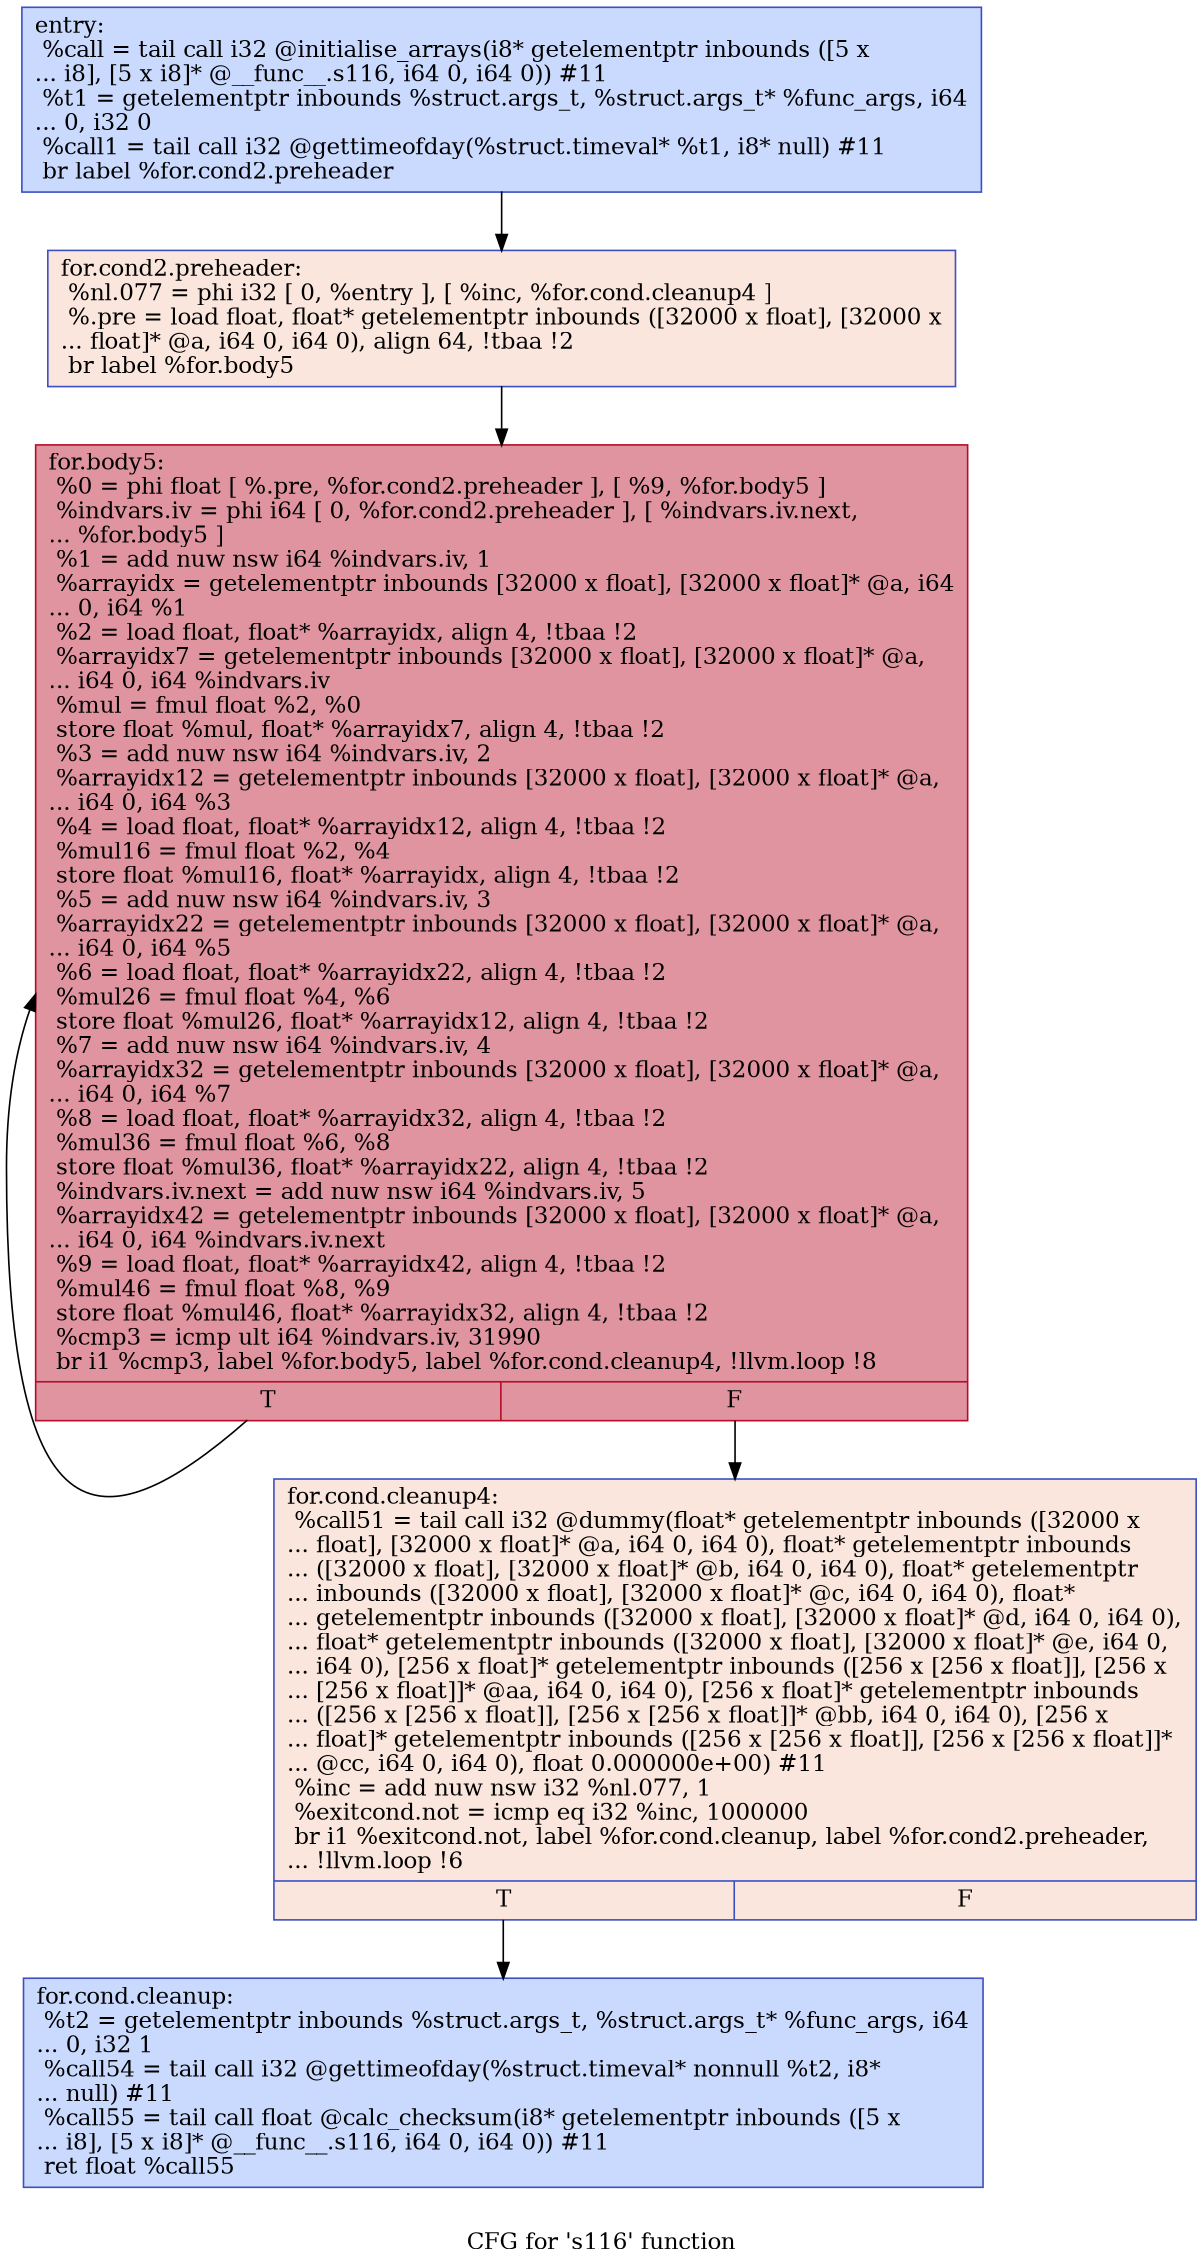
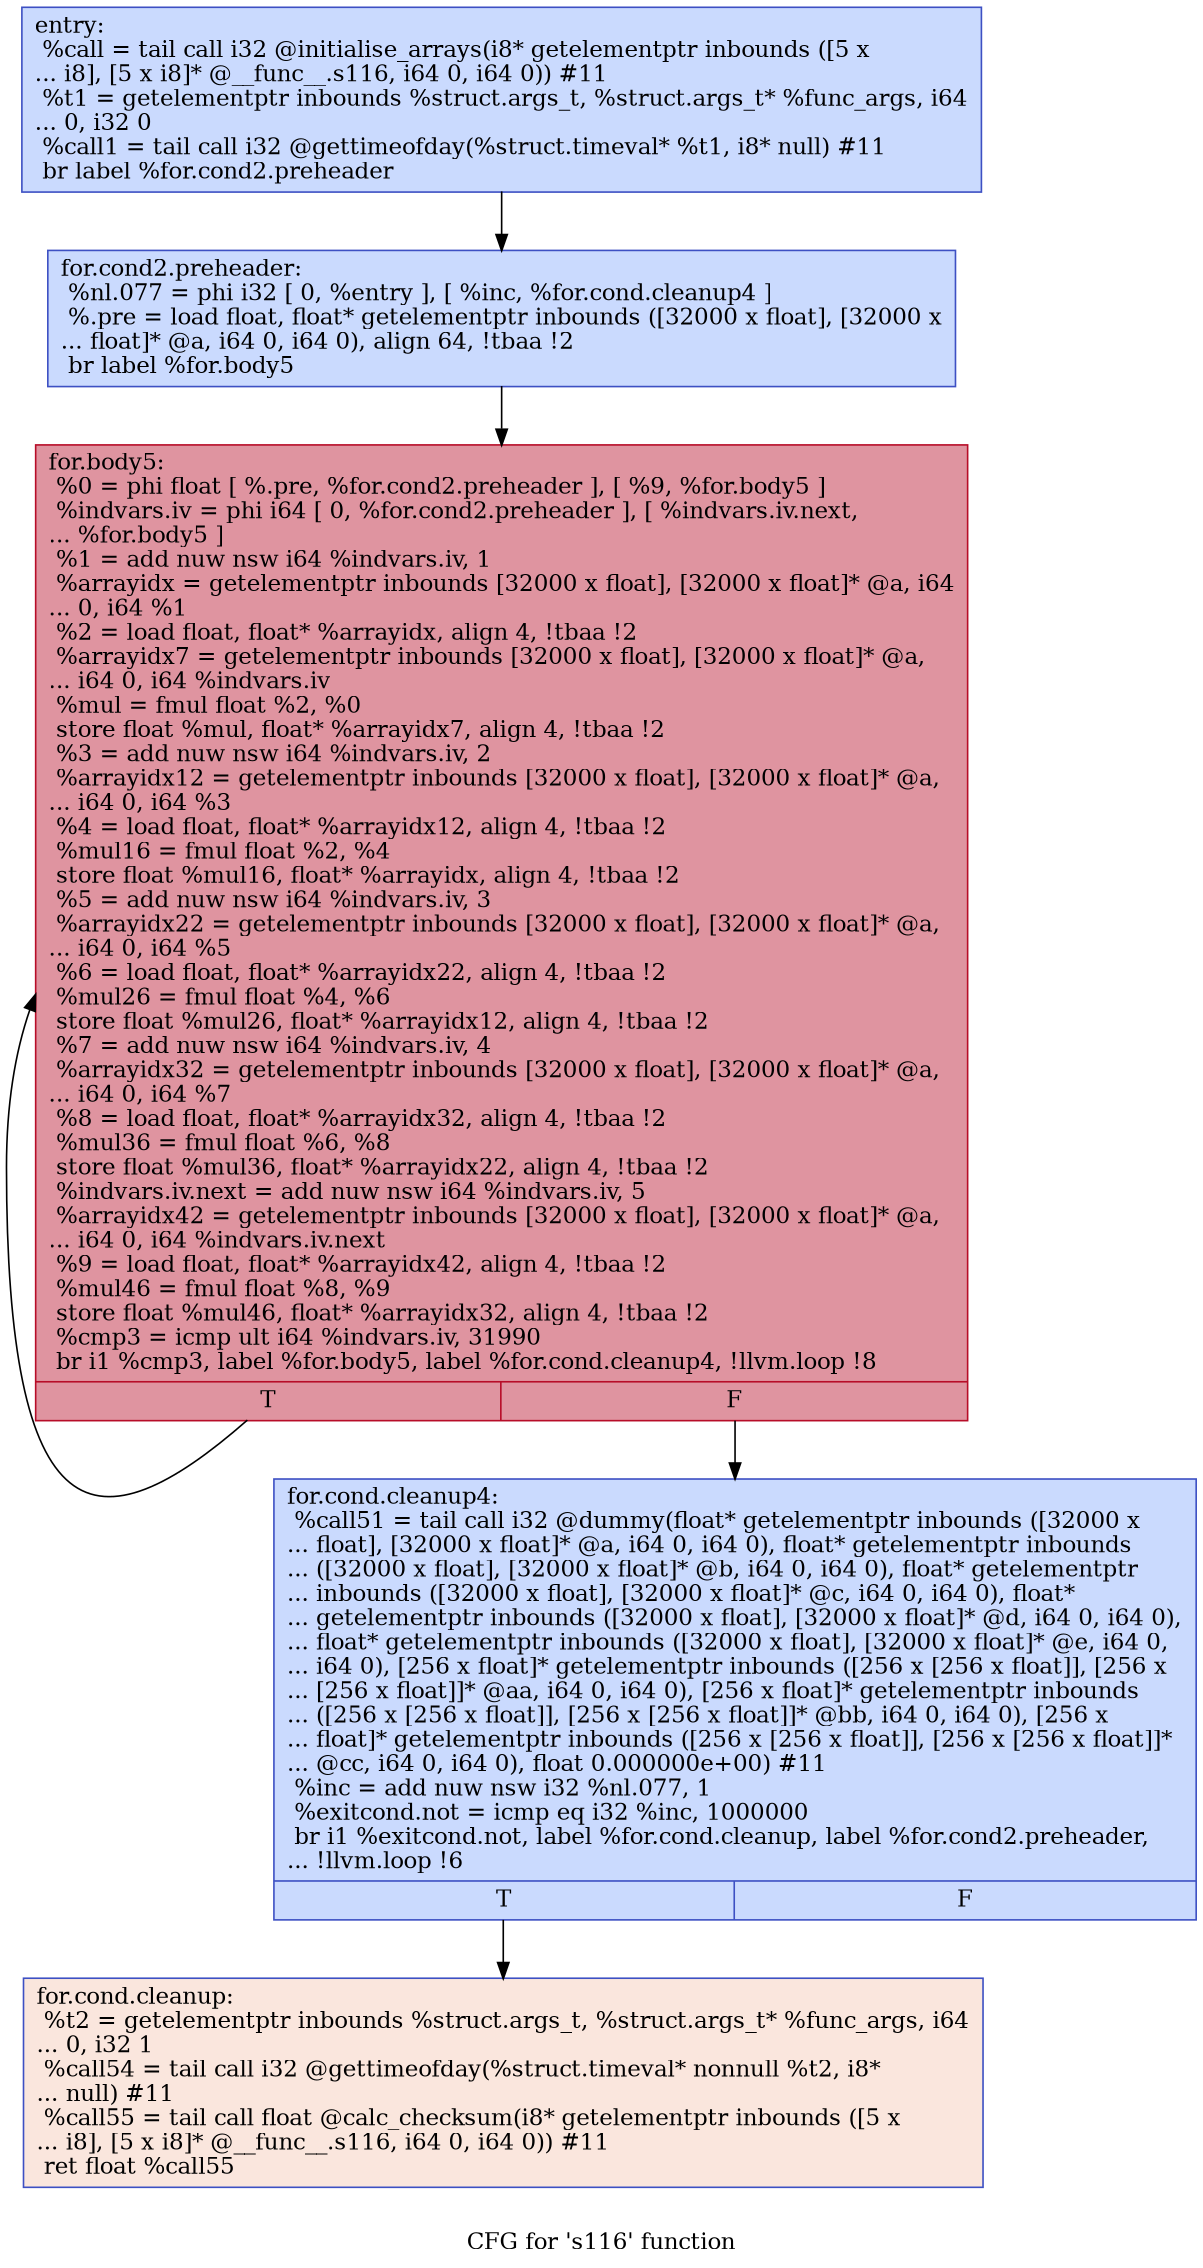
node "for.cond2.preheader:": fillcolor #f3c7b170 -> #88abfd70
node "for.cond.cleanup4:": fillcolor #f3c7b170 -> #88abfd70
node "for.cond.cleanup:": fillcolor #88abfd70 -> #f3c7b170
